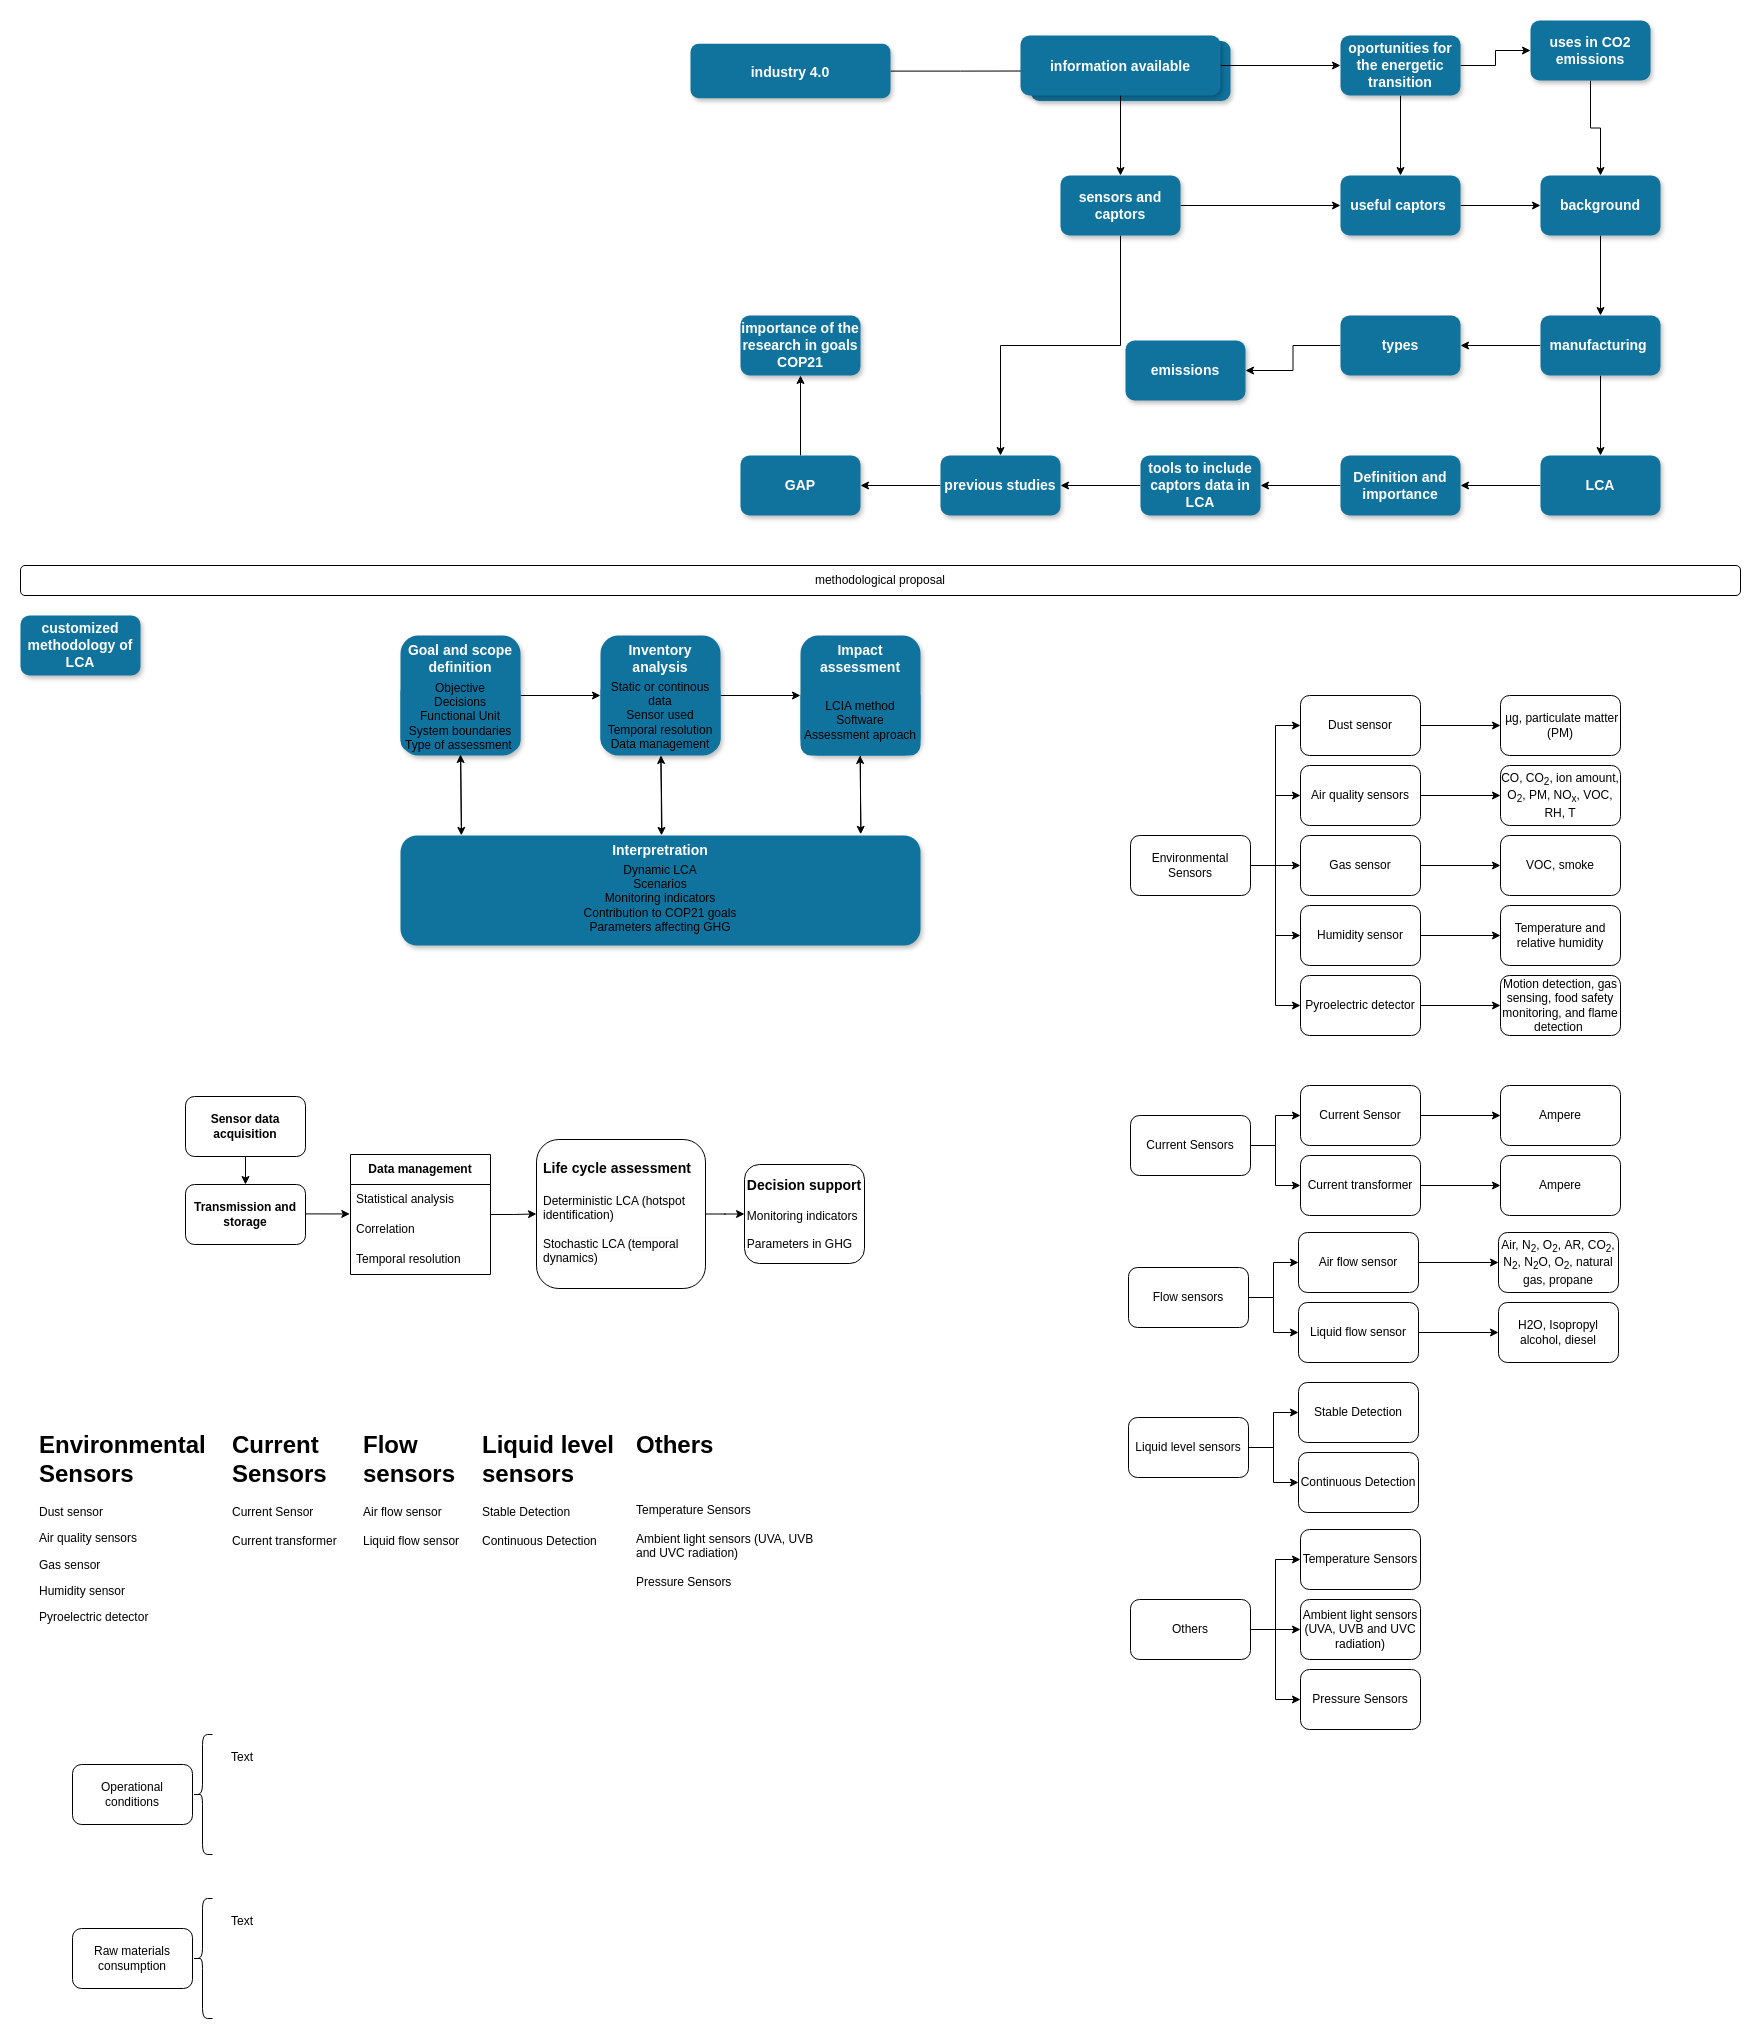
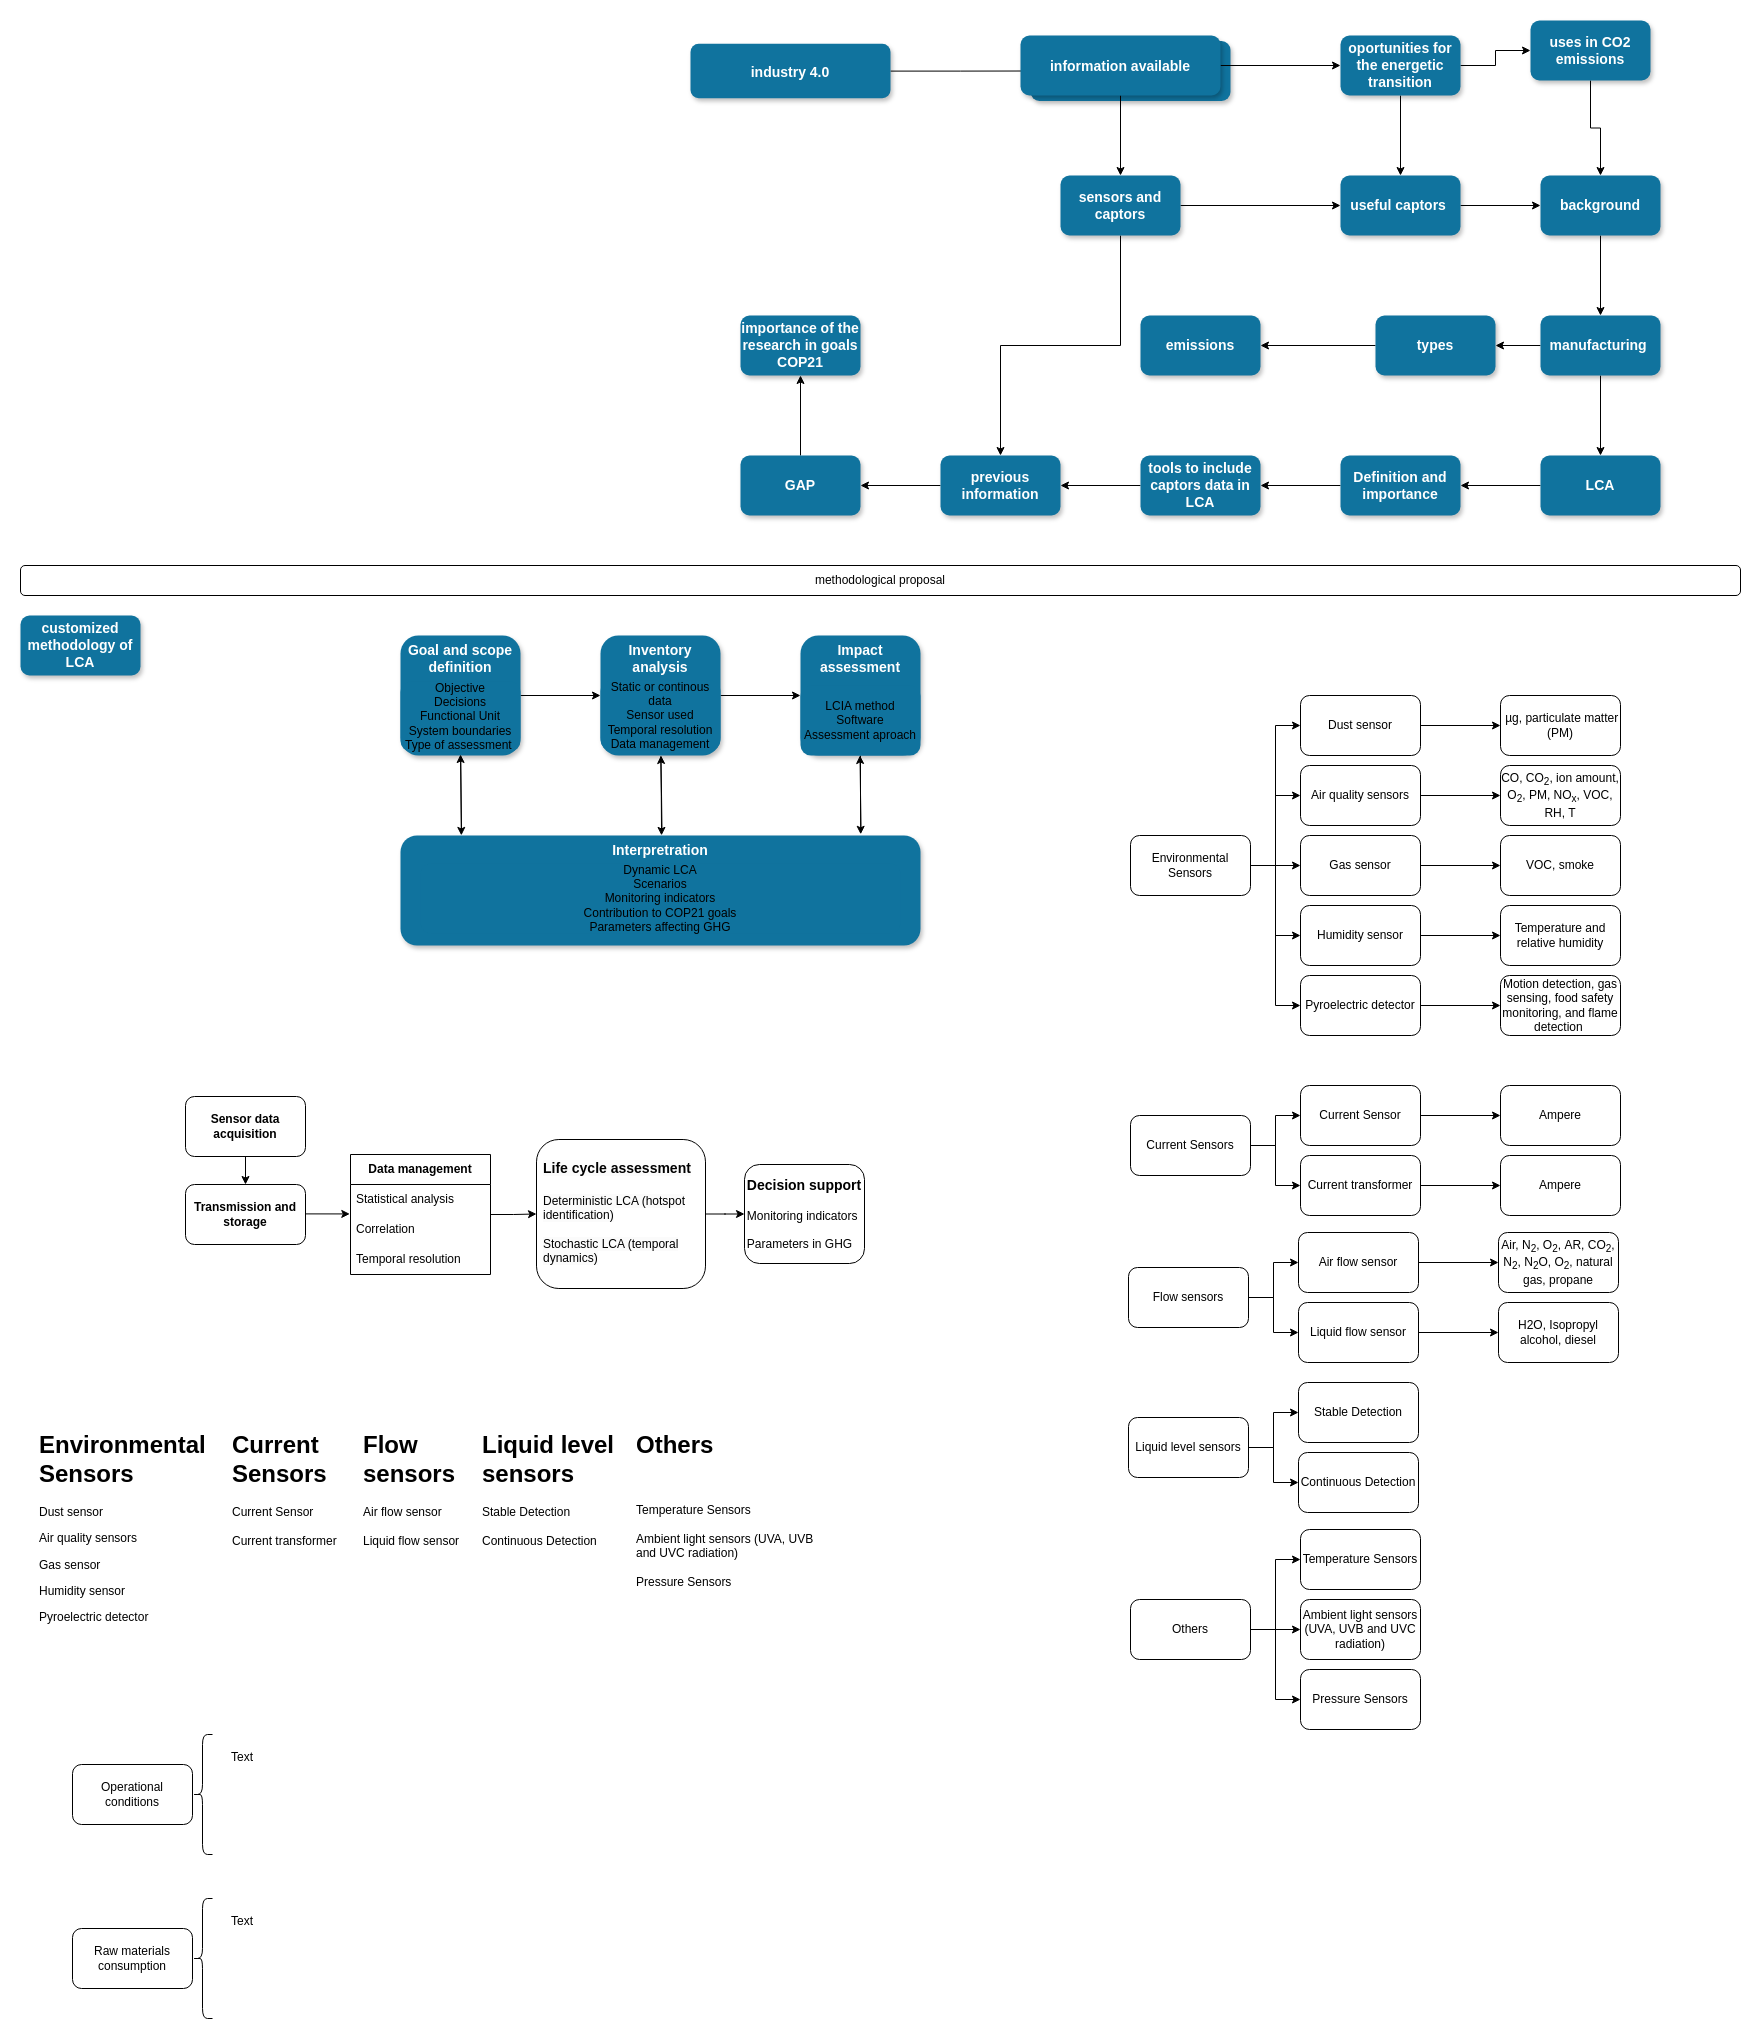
node "types": moved (1401, 346) -> (1436, 346)
node "emissions": moved (1186, 371) -> (1201, 346)
node "previous studies": label "previous studies" -> "previous information"
